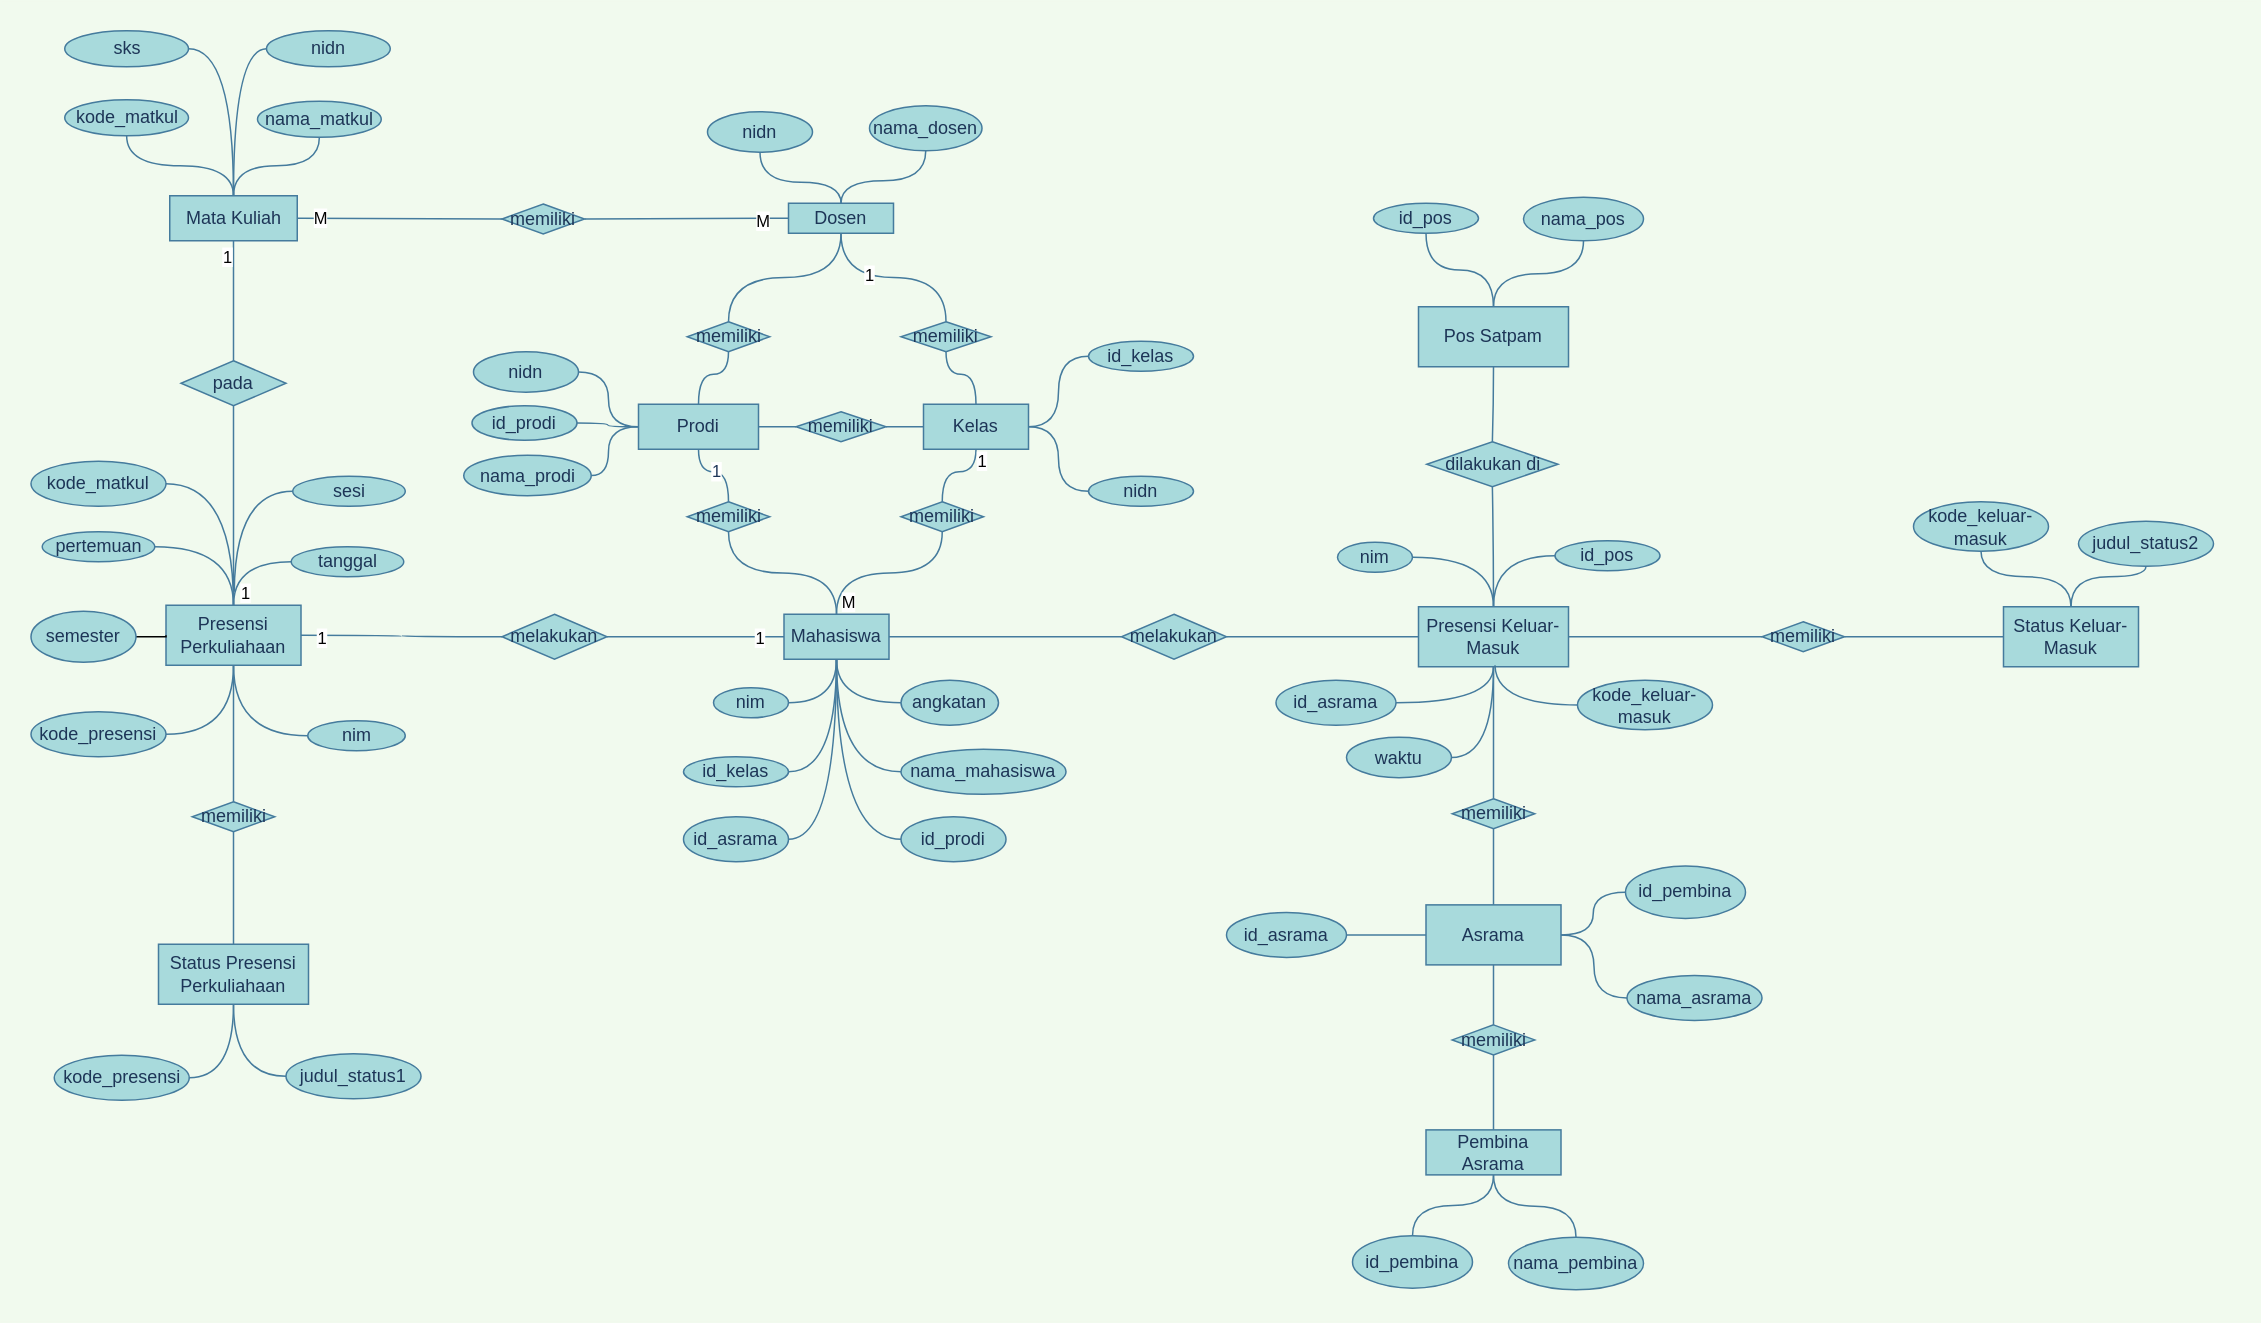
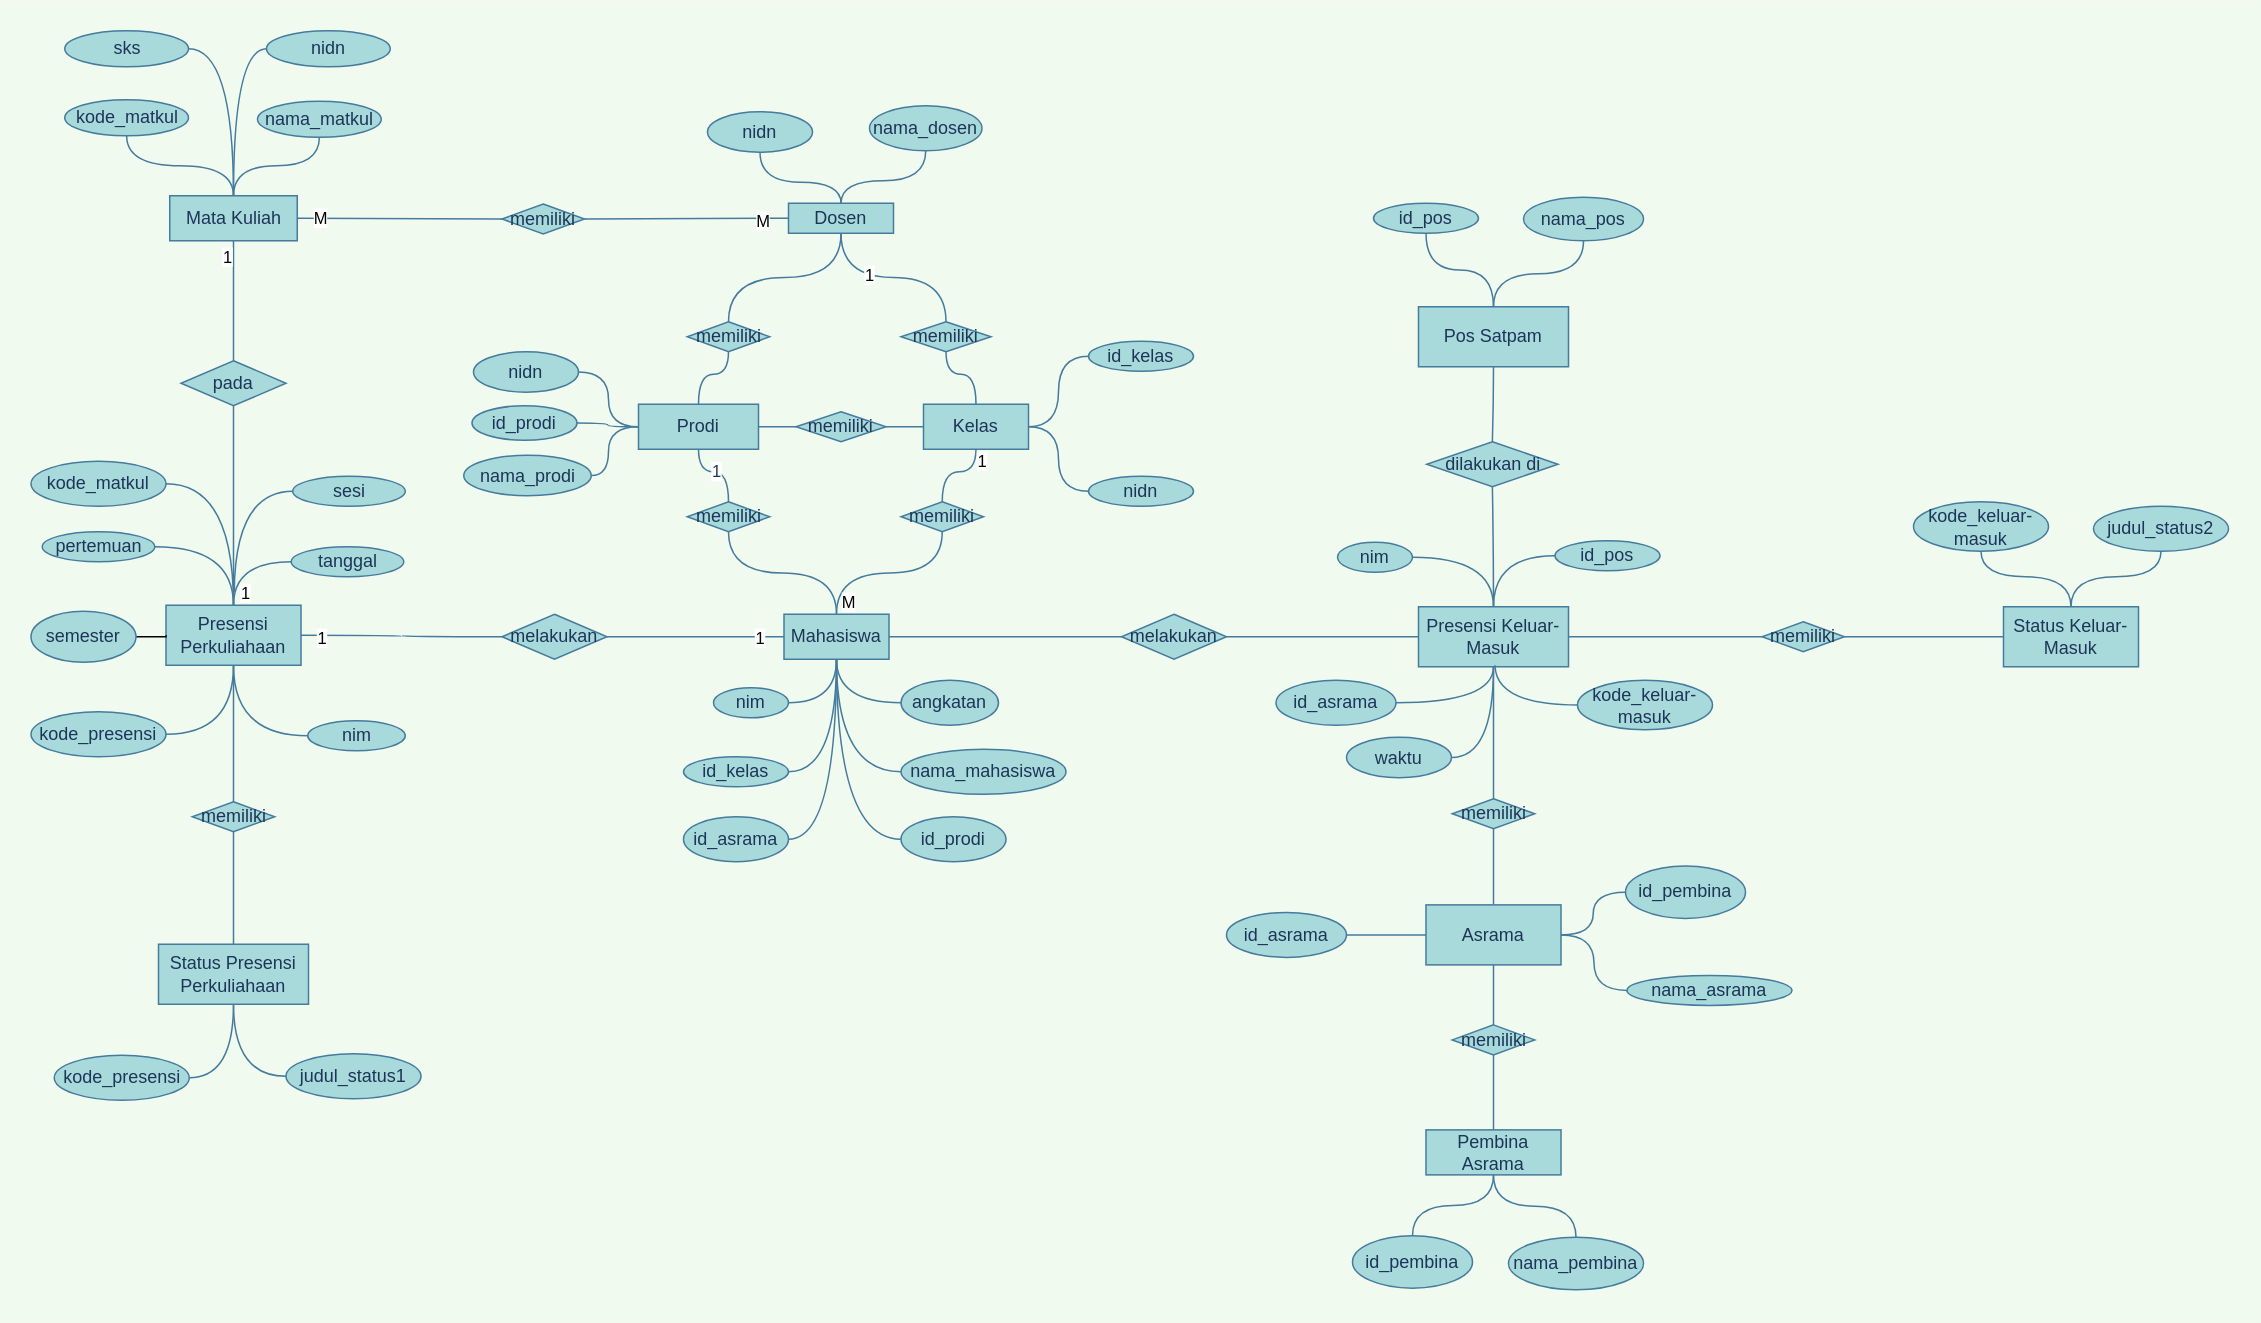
node "judul_status2": moved (2146, 544) -> (2161, 529)
node "nama_asrama": size 135x45 -> 165x30
